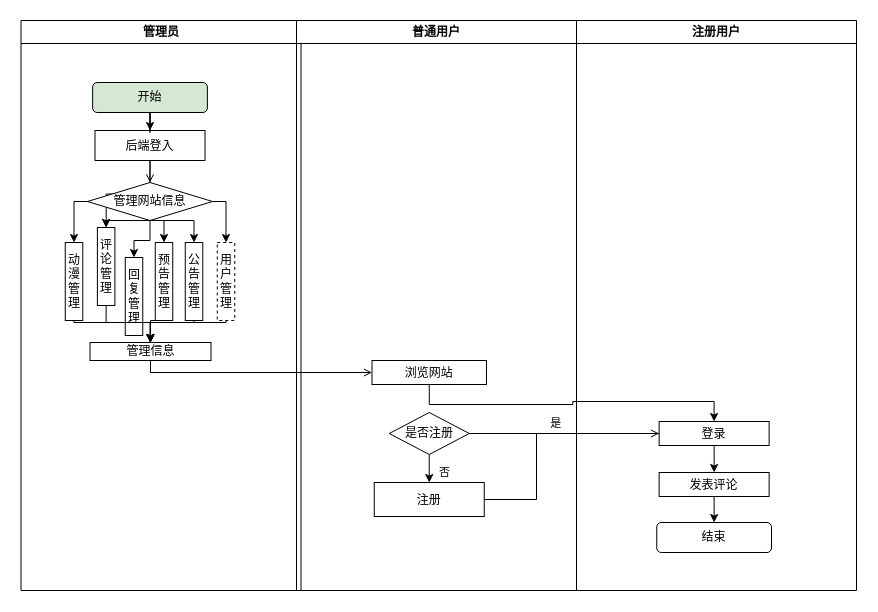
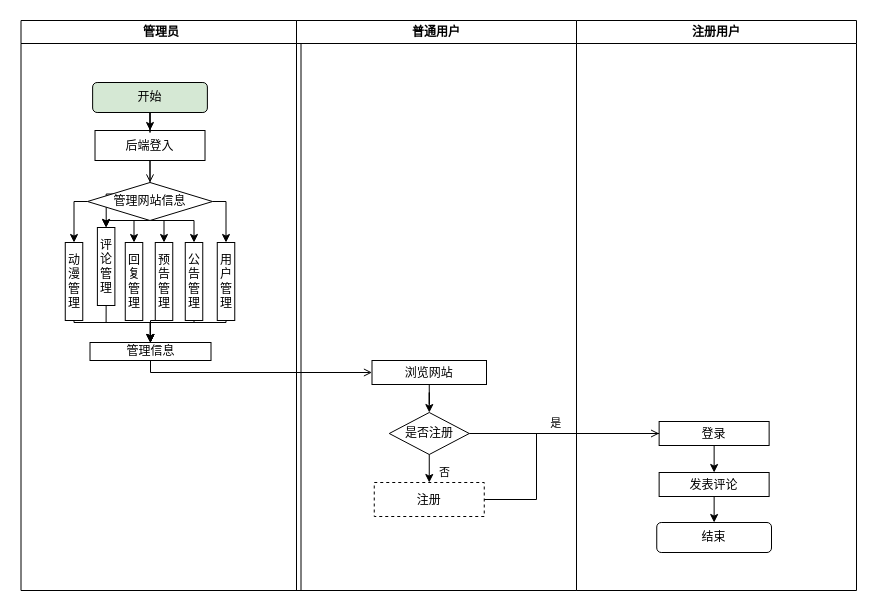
node "用户管理": style dashed -> solid
node "回复管理": moved (134, 297) -> (134, 282)
edge "浏览网站" -> "登录": now "浏览网站" -> "是否注册"
node "注册": style solid -> dashed
